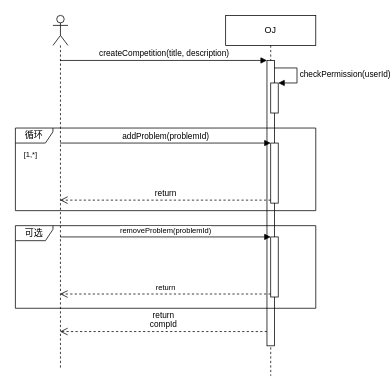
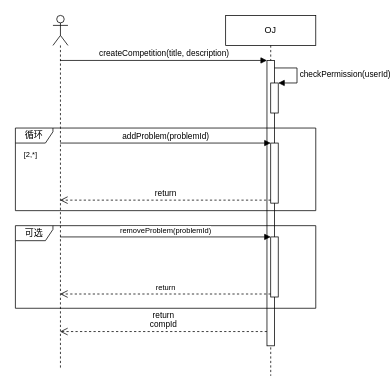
node "[1,*]": label "[1,*]" -> "[2,*]"
